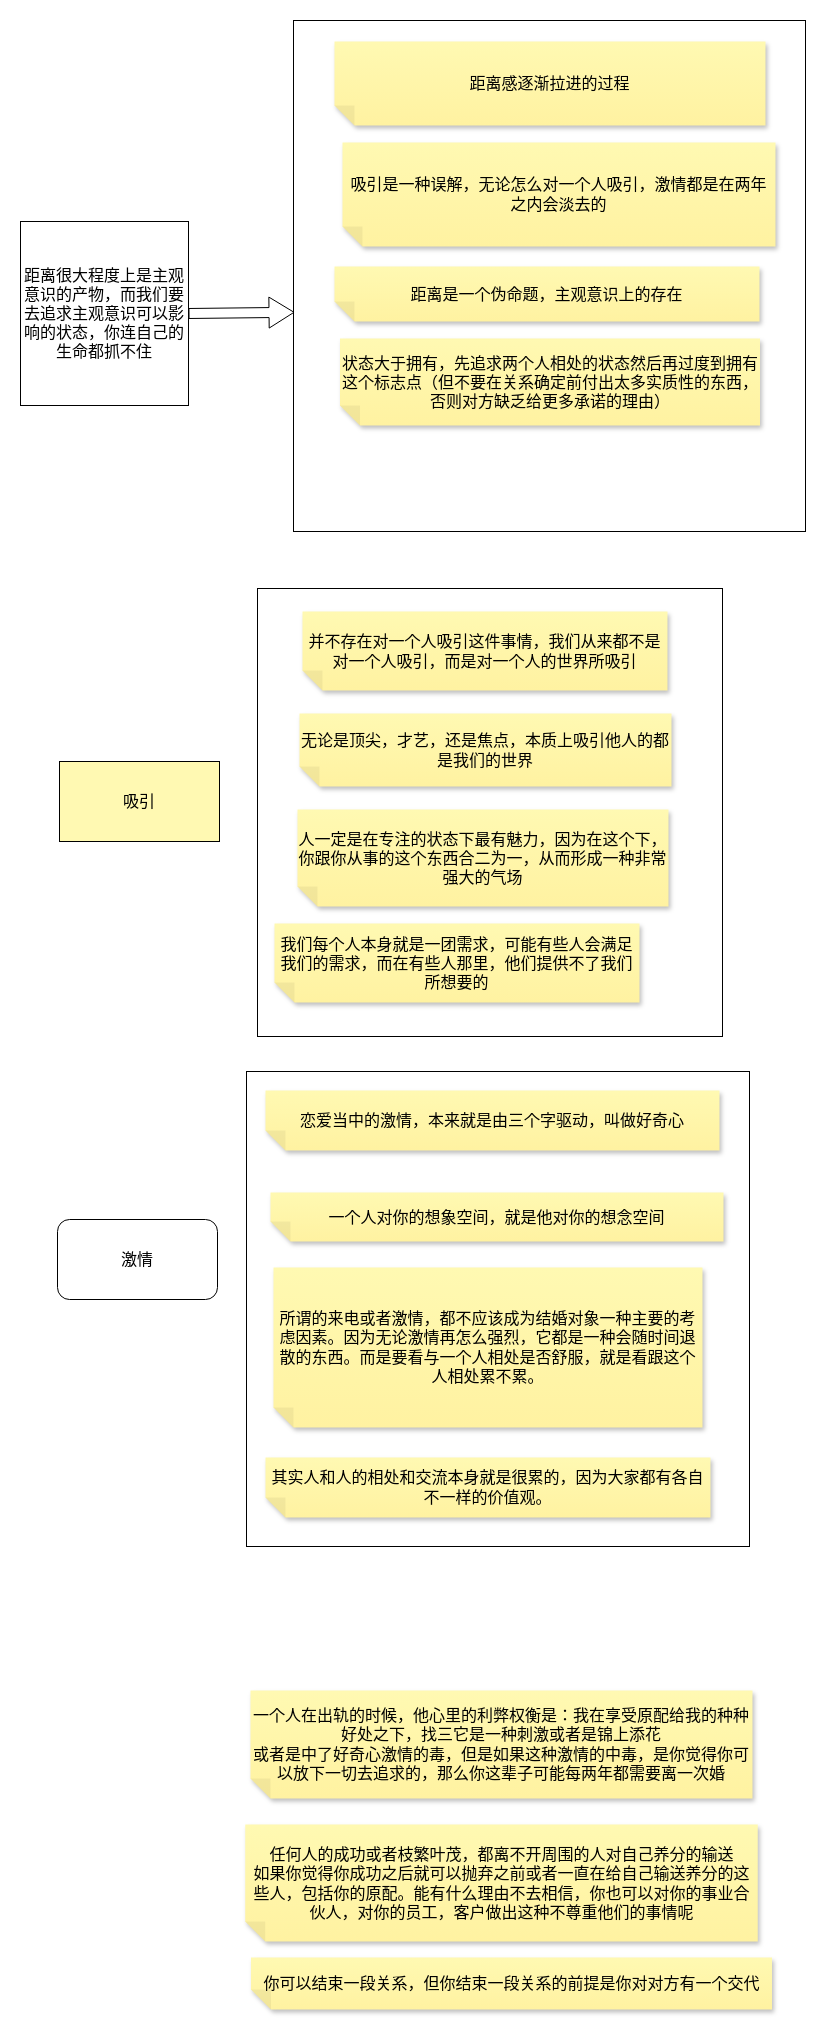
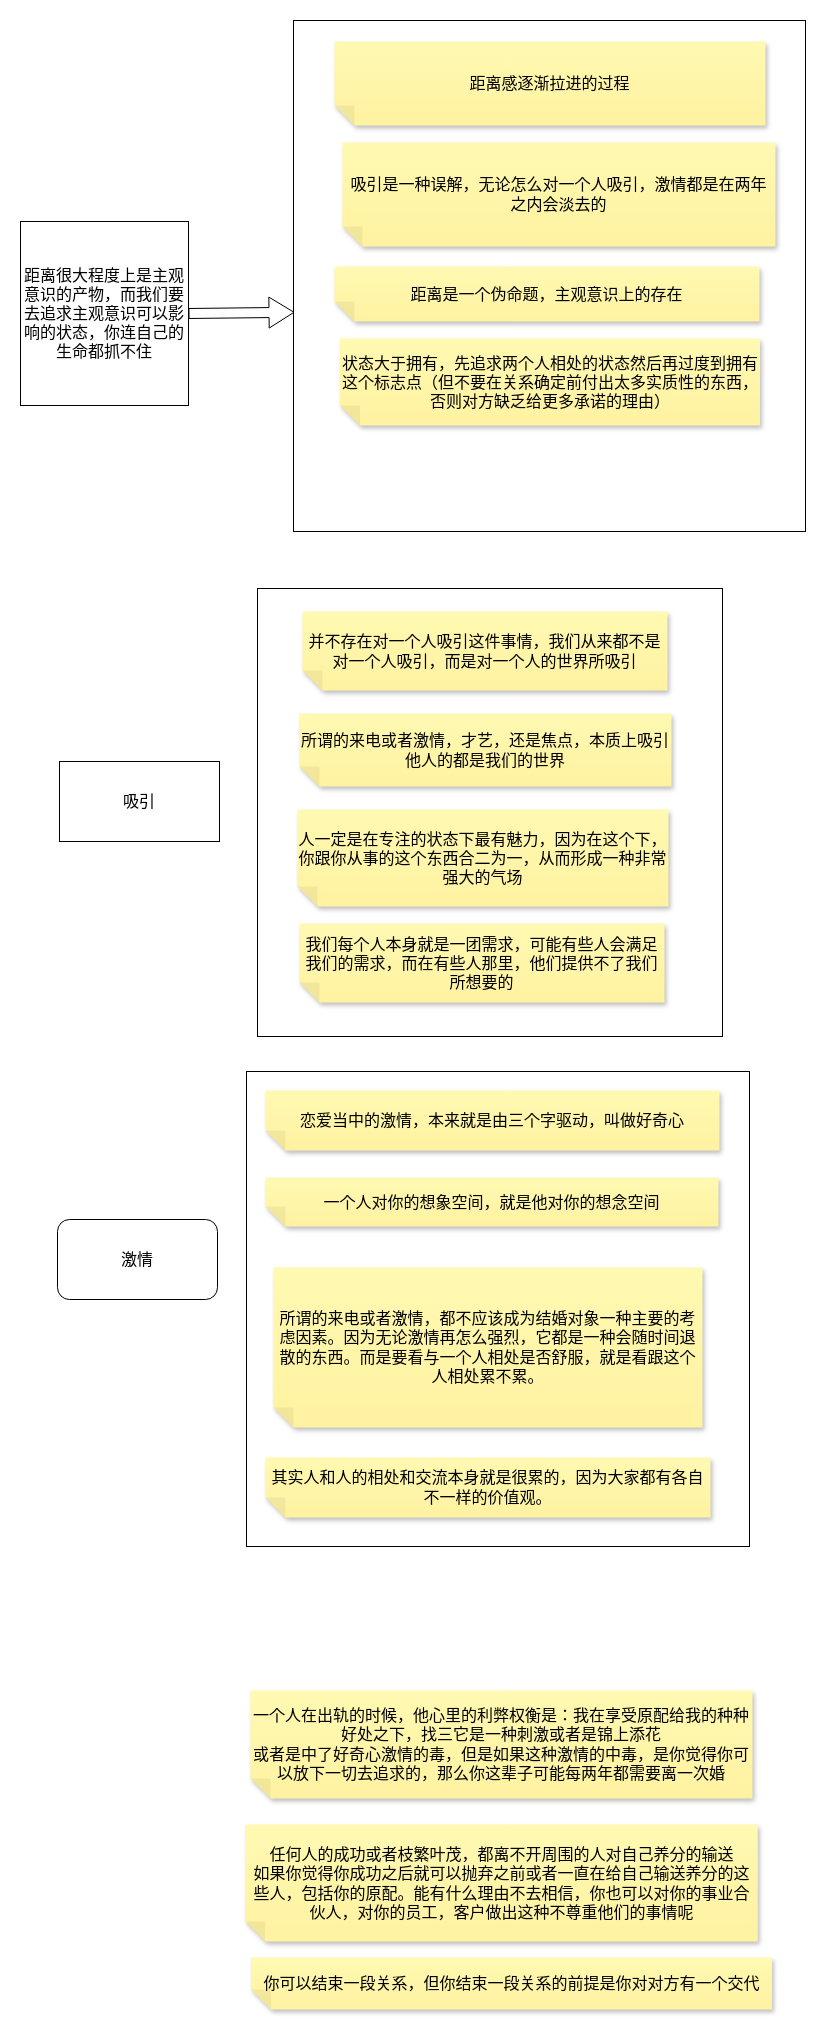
node "无论是顶尖，才艺，还是焦点，本质上吸引他人的都是我们的世界": label "无论是顶尖，才艺，还是焦点，本质上吸引他人的都是我们的世界" -> "所谓的来电或者激情，才艺，还是焦点，本质上吸引他人的都是我们的世界"
node "吸引": fillcolor #fff9b2 -> #ffffff
node "我们每个人本身就是一团需求，可能有些人会满足我们的需求，而在有些人那里，他们提供不了我们所想要的": moved (457, 963) -> (482, 963)
node "一个人对你的想象空间，就是他对你的想念空间": moved (497, 1217) -> (492, 1202)
